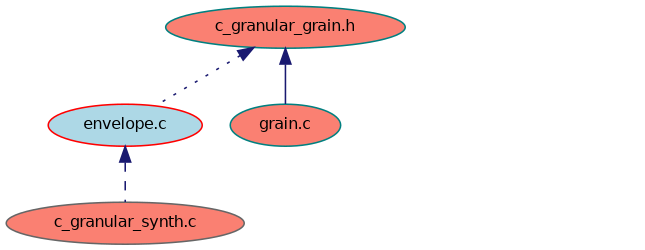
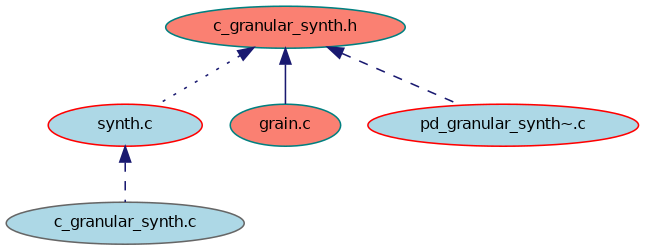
node "c_granular_grain.h": label "c_granular_grain.h" -> "c_granular_synth.h"
node "envelope.c": label "envelope.c" -> "synth.c"
node "pd_granular_synth~.c": added
node "c_granular_synth.c": fillcolor salmon -> lightblue
